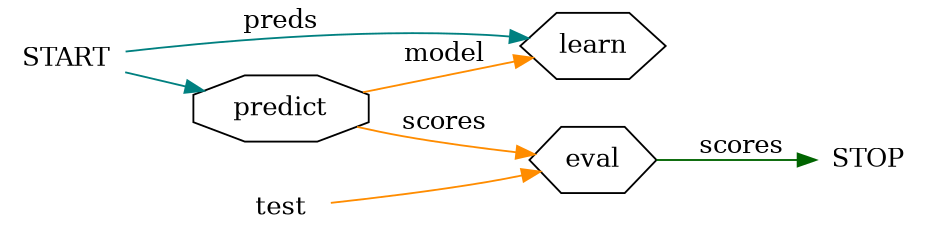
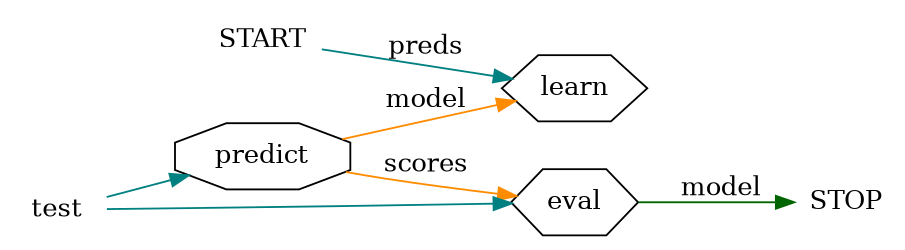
edge "START" -> "predict": now "test" -> "predict"
edge "eval" -> "STOP": label "scores" -> "model"
edge "test" -> "eval": color darkorange -> teal
